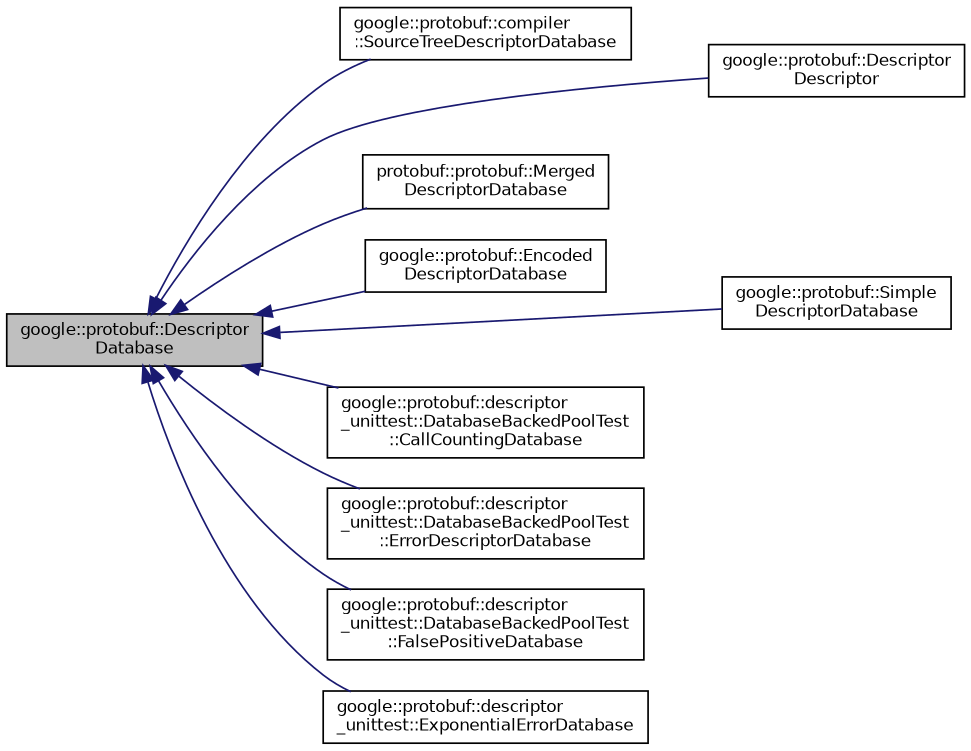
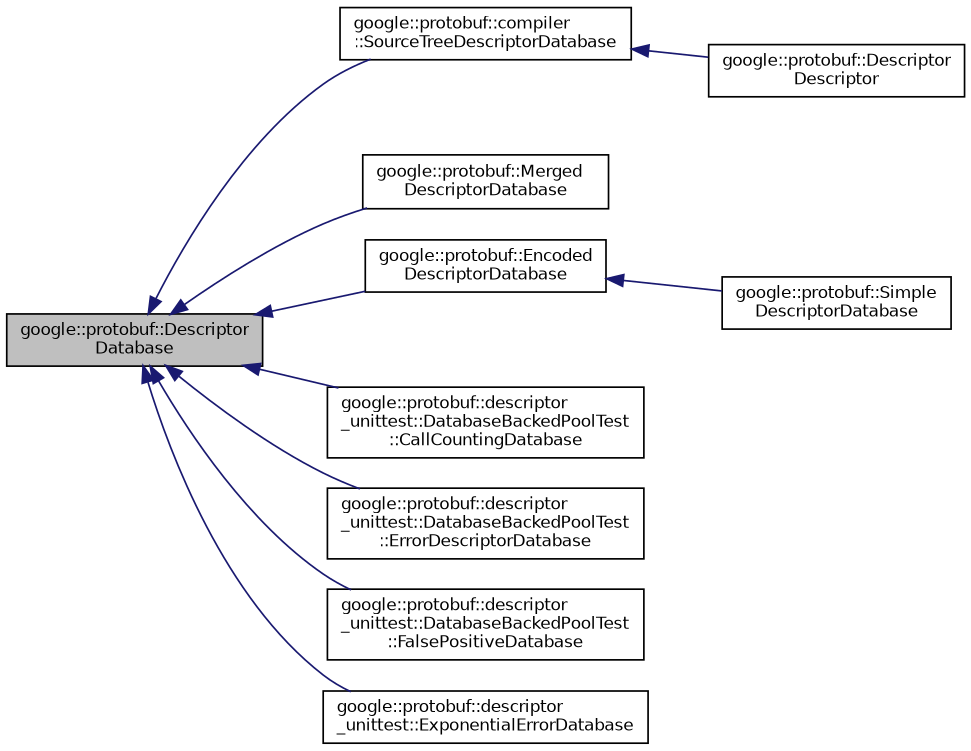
edge "google::protobuf::Descriptor Descriptor" -> "google::protobuf::Descriptor Database": now "google::protobuf::Descriptor Descriptor" -> "google::protobuf::compiler ::SourceTreeDescriptorDatabase"
node "protobuf::protobuf::Merged DescriptorDatabase": label "protobuf::protobuf::Merged DescriptorDatabase" -> "google::protobuf::Merged DescriptorDatabase"
edge "google::protobuf::Simple DescriptorDatabase" -> "google::protobuf::Descriptor Database": now "google::protobuf::Simple DescriptorDatabase" -> "google::protobuf::Encoded DescriptorDatabase"
